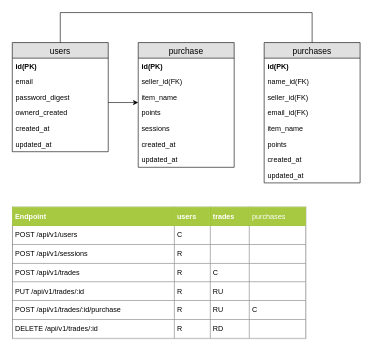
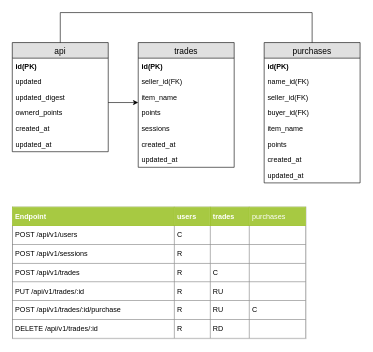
node "users": label "users" -> "api"
node "purchase": label "purchase" -> "trades"
node "email": label "email" -> "updated"
node "password_digest": label "password_digest" -> "updated_digest"
node "ownerd_created": label "ownerd_created" -> "ownerd_points"
node "email_id(FK)": label "email_id(FK)" -> "buyer_id(FK)"
